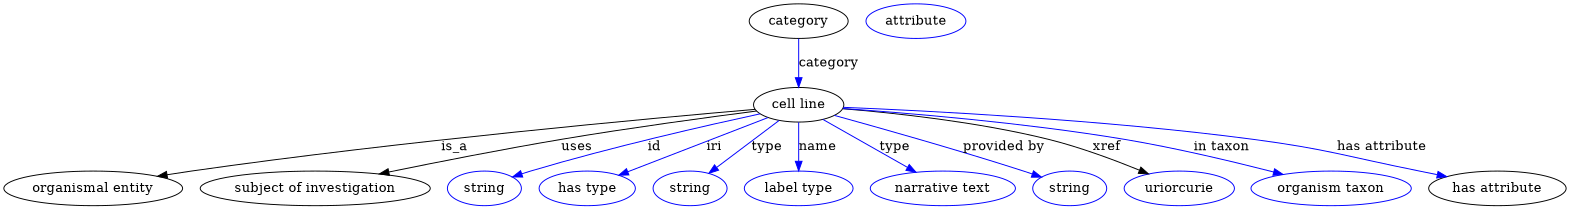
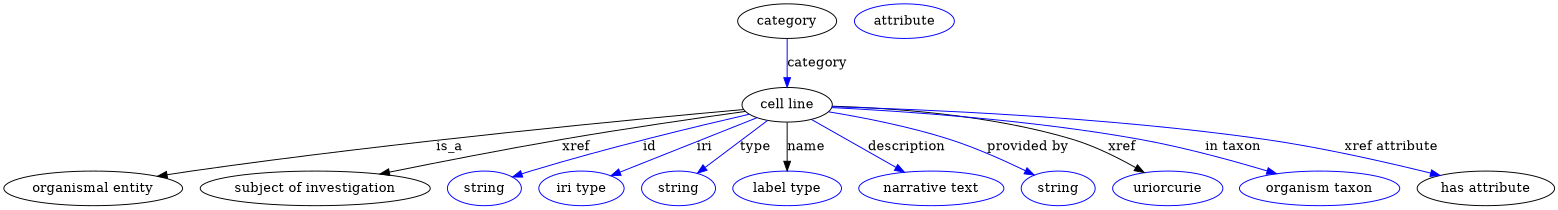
edge "cell line" -> "label type": color blue -> black
edge "cell line" -> "subject of investigation": label "uses" -> "xref"
edge "cell line" -> "narrative text": label "type" -> "description"
edge "cell line" -> "has attribute": label "has attribute" -> "xref attribute"
node "has type": label "has type" -> "iri type"
